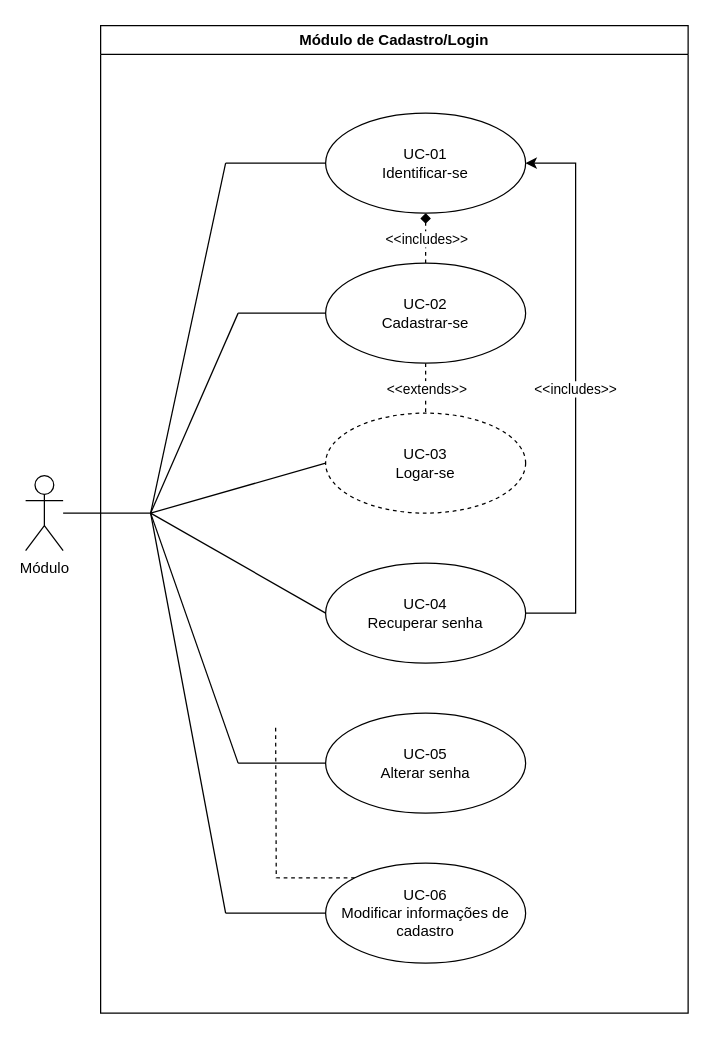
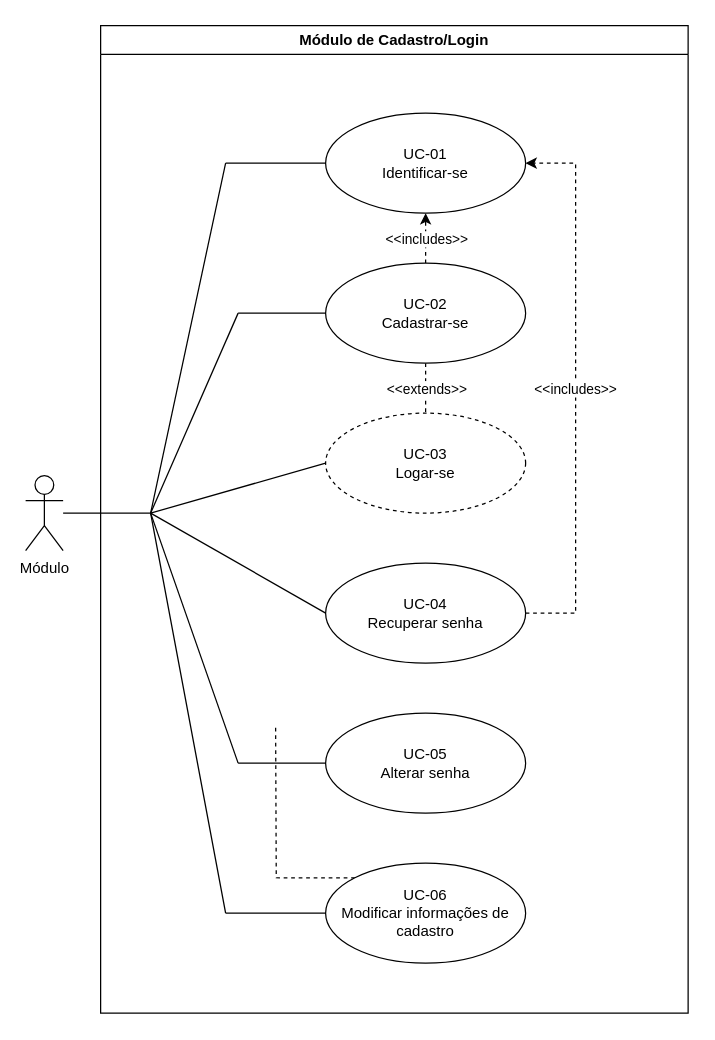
edge "UC-02 Cadastrar-se" -> "UC-01 Identificar-se": arrowhead diamond -> classic
edge "UC-04 Recuperar senha" -> "UC-01 Identificar-se": style solid -> dashed
